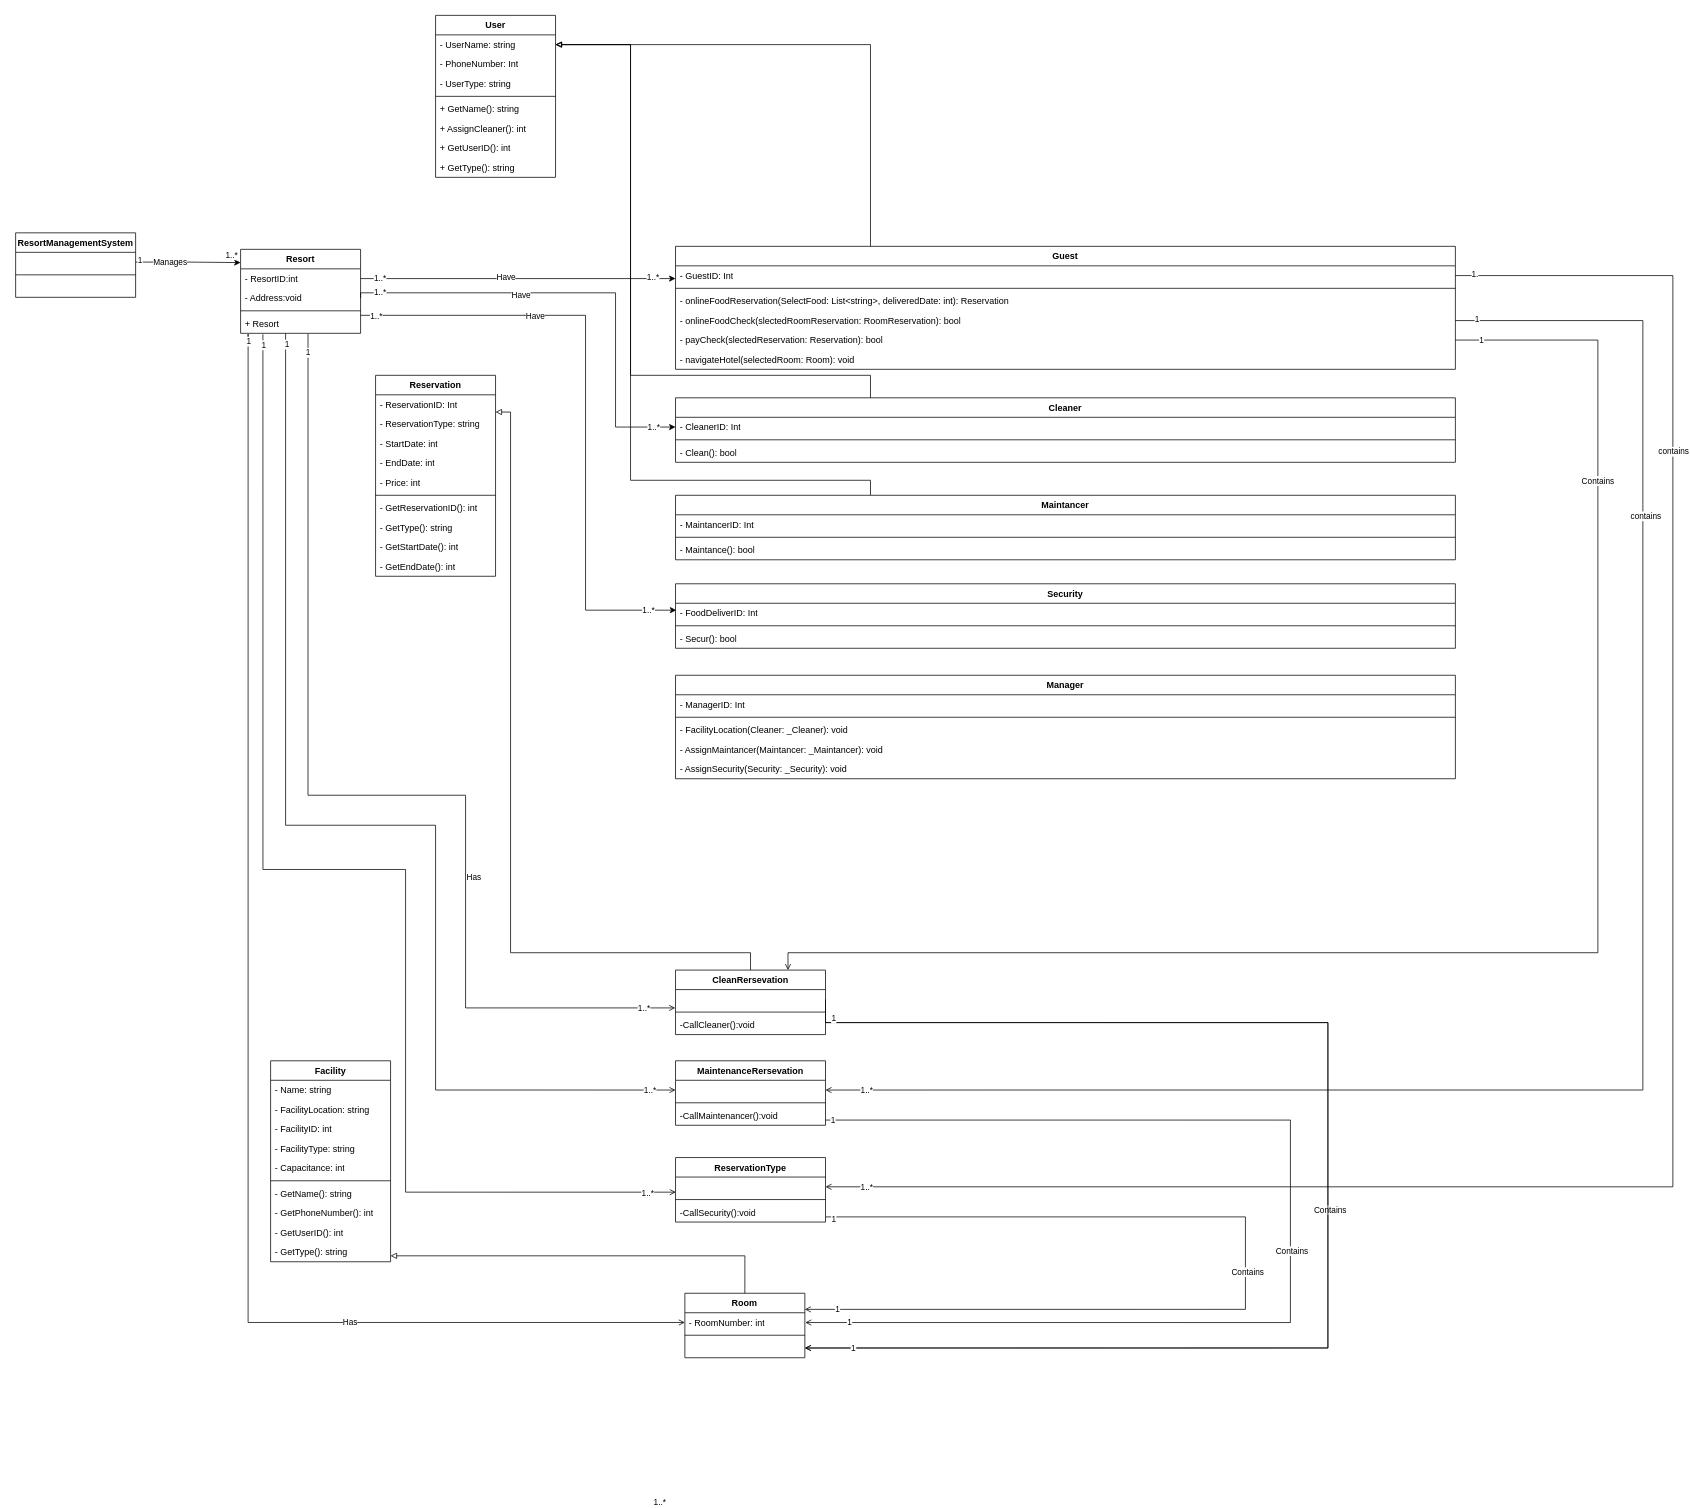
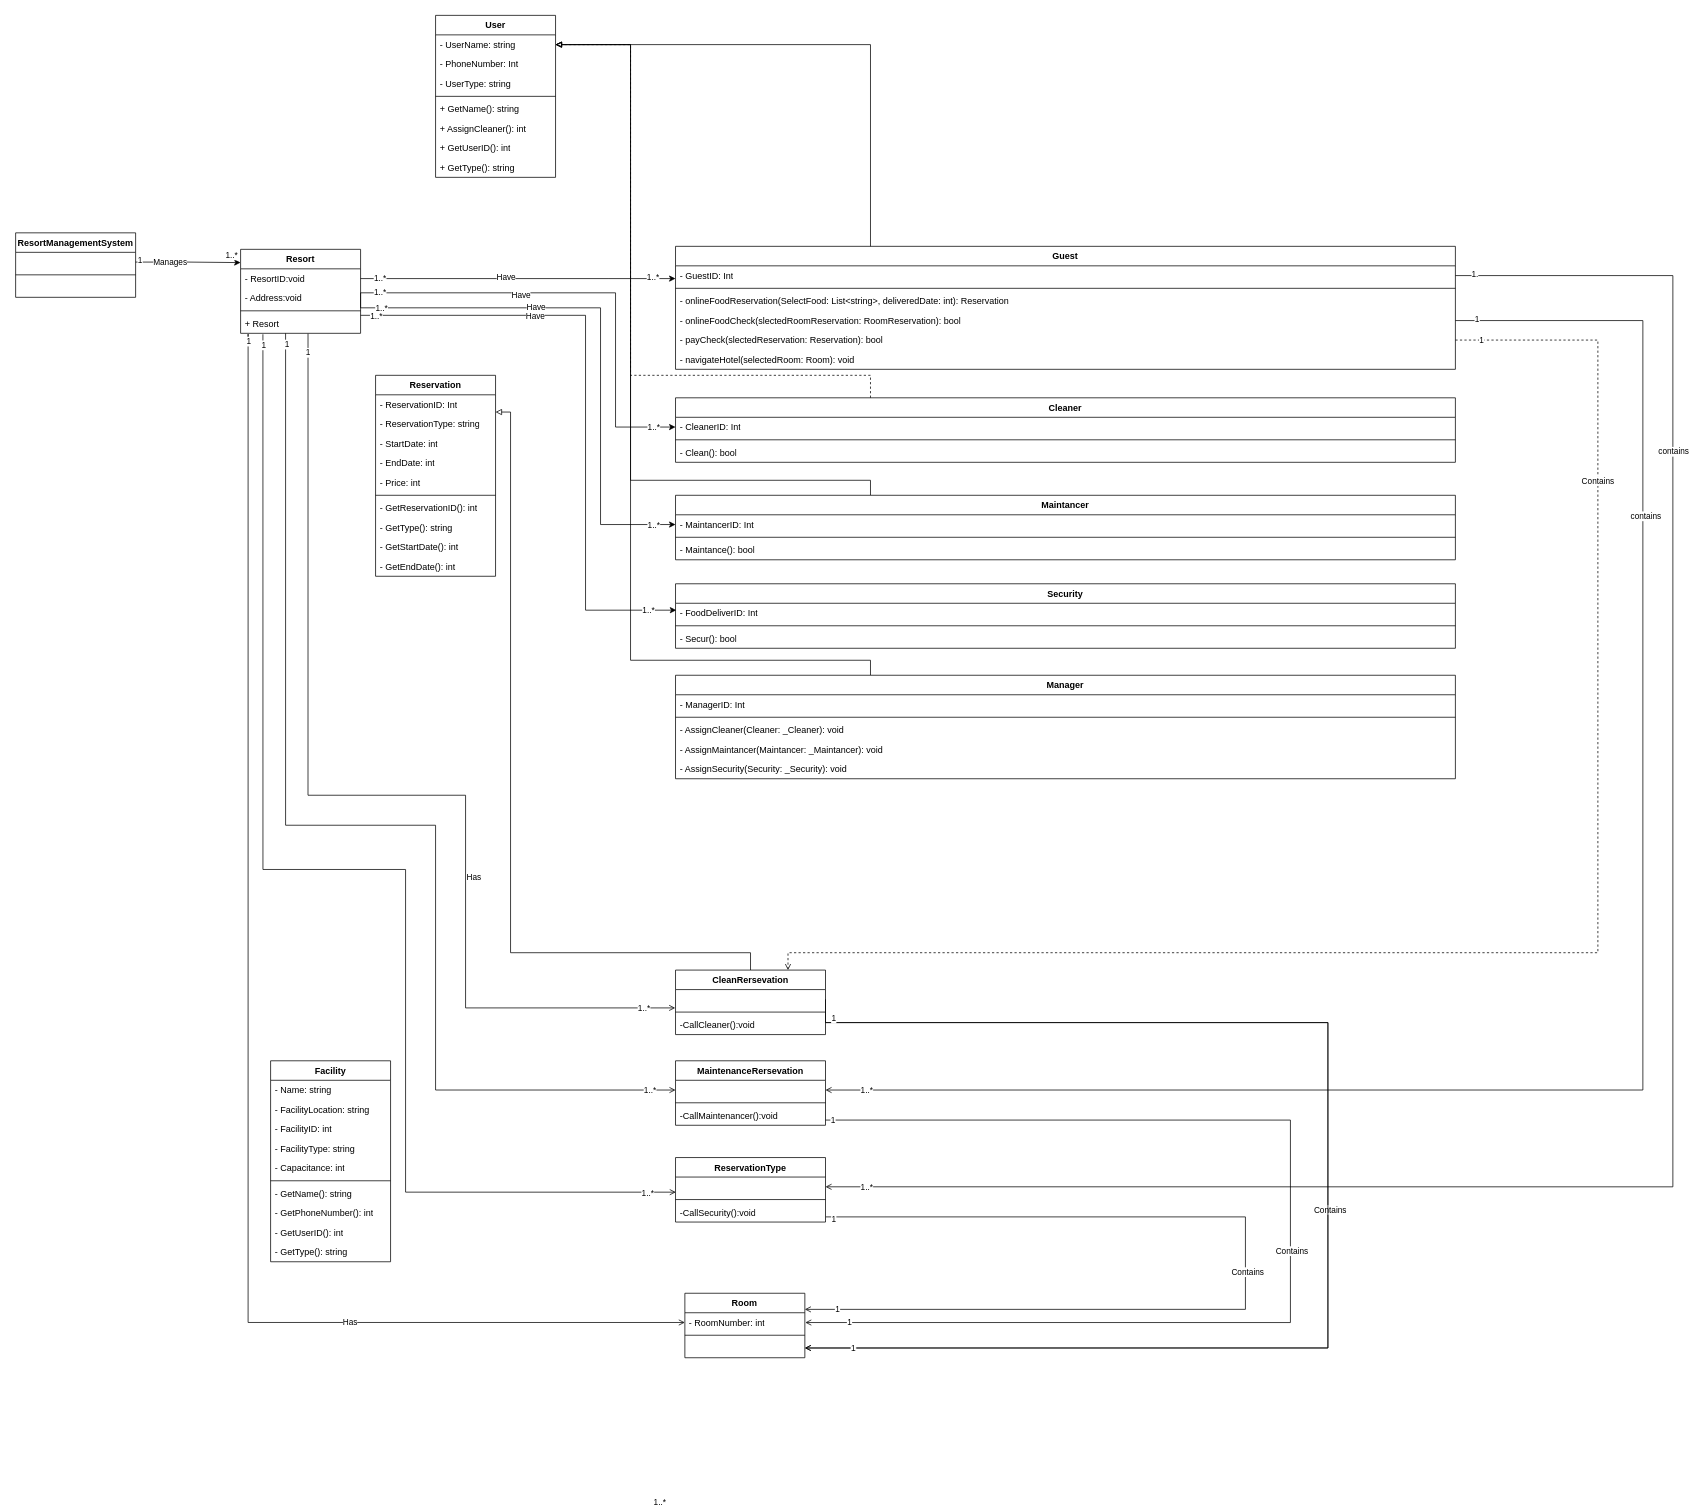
node "- ResortID:int": label "- ResortID:int" -> "- ResortID:void"
edge "- Address:void" -> "- MaintancerID: Int": added, labels "1..*", "Have", "1..*"
edge "Cleaner" -> "- UserName: string": style solid -> dashed
edge "Manager" -> "- UserName: string": added
node "- FacilityLocation(Cleaner: _Cleaner): void": label "- FacilityLocation(Cleaner: _Cleaner): void" -> "- AssignCleaner(Cleaner: _Cleaner): void"
edge "- payCheck(slectedReservation: Reservation): bool" -> "CleanRersevation": style solid -> dashed
edge "Room" -> "Facility": removed
